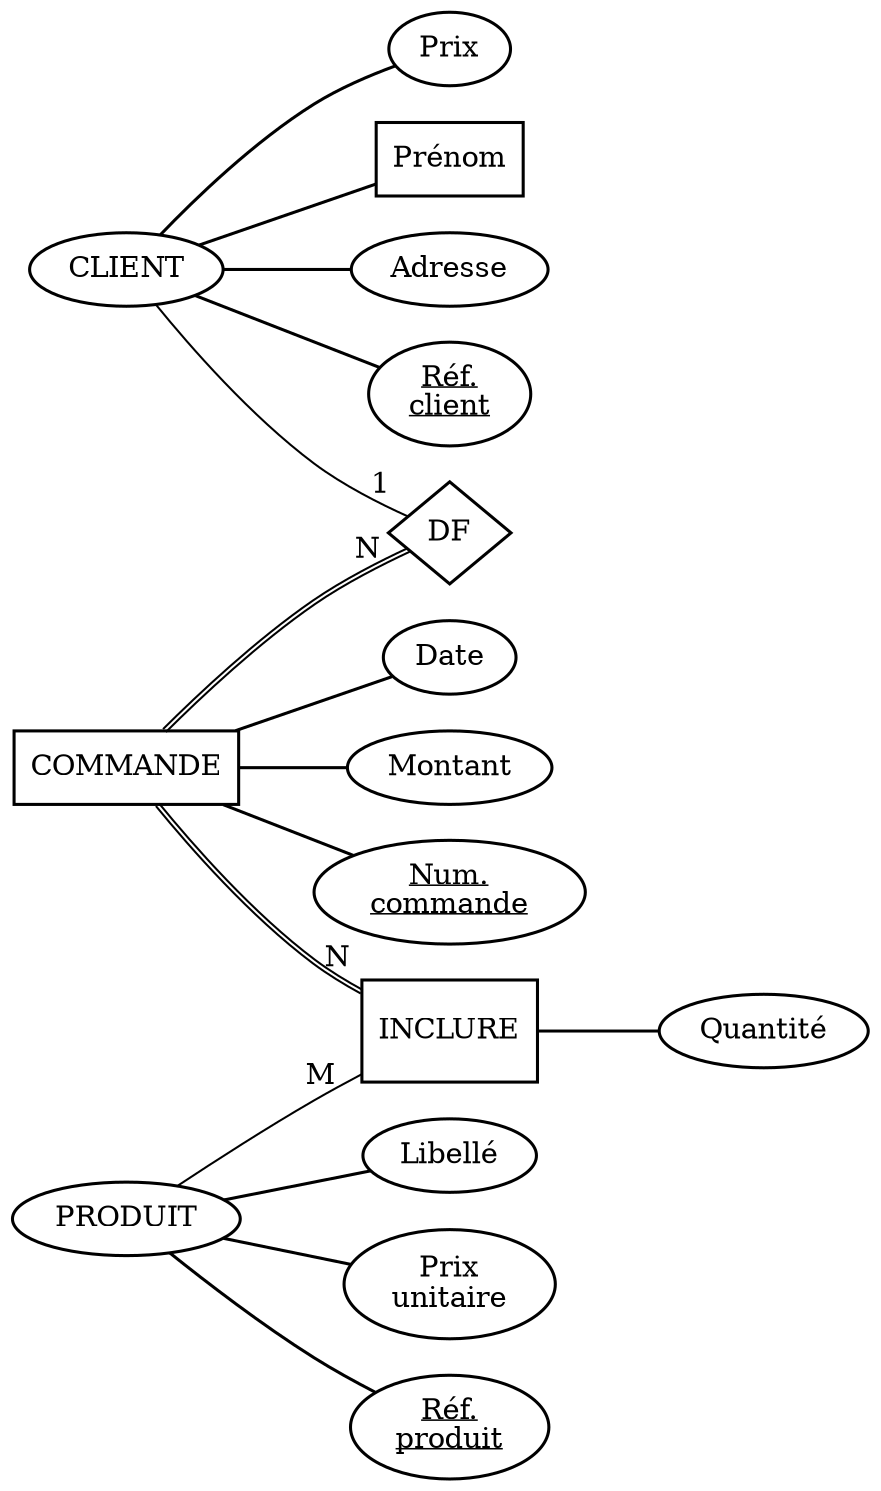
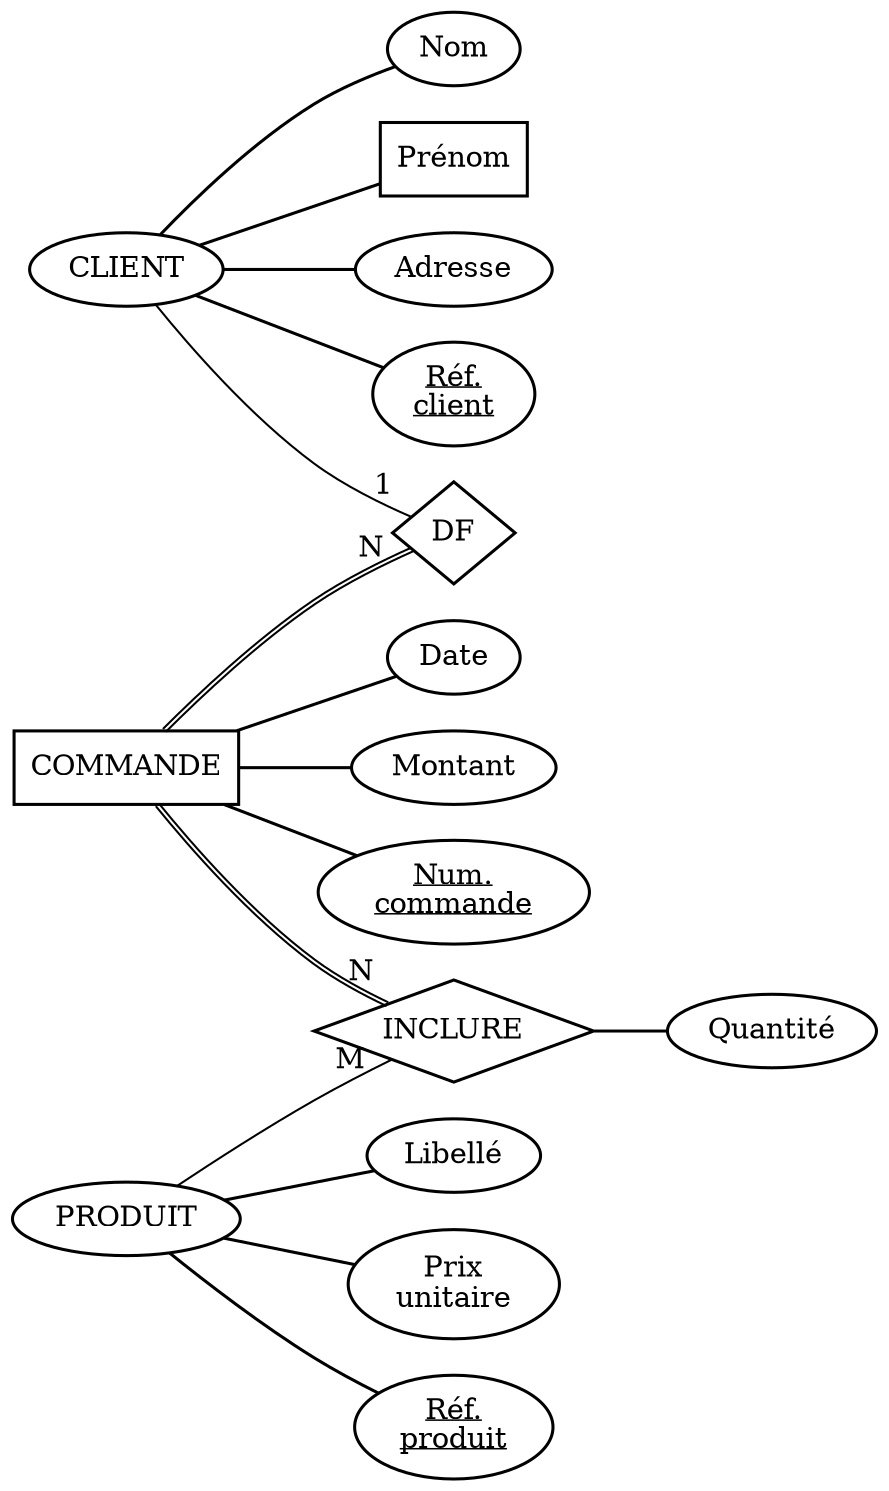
node "Prix": label "Prix" -> "Nom"
node "INCLURE": shape box -> diamond
